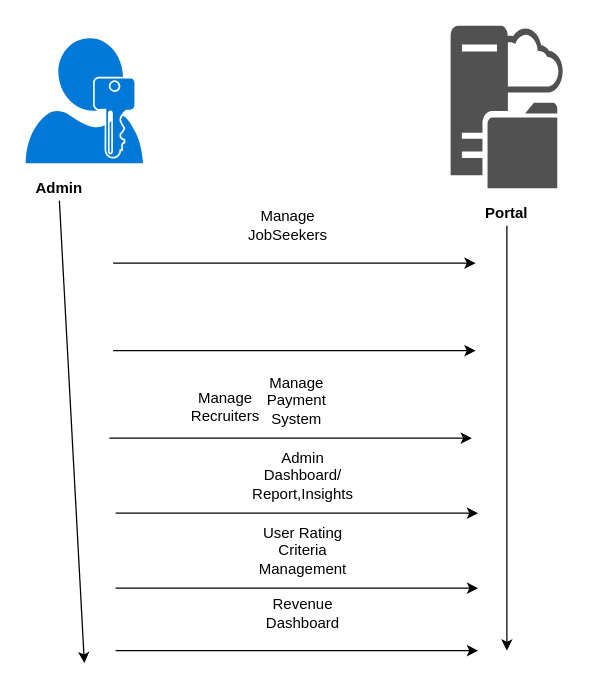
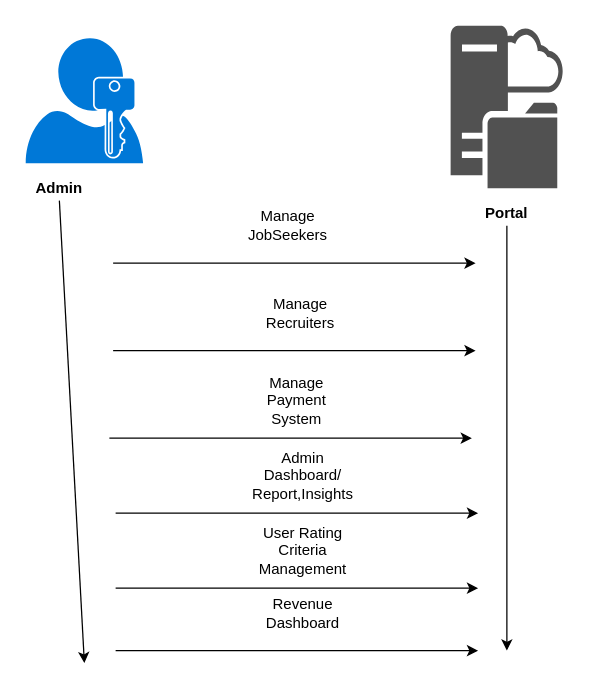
node "Manage Recruiters": moved (226, 407) -> (301, 313)
